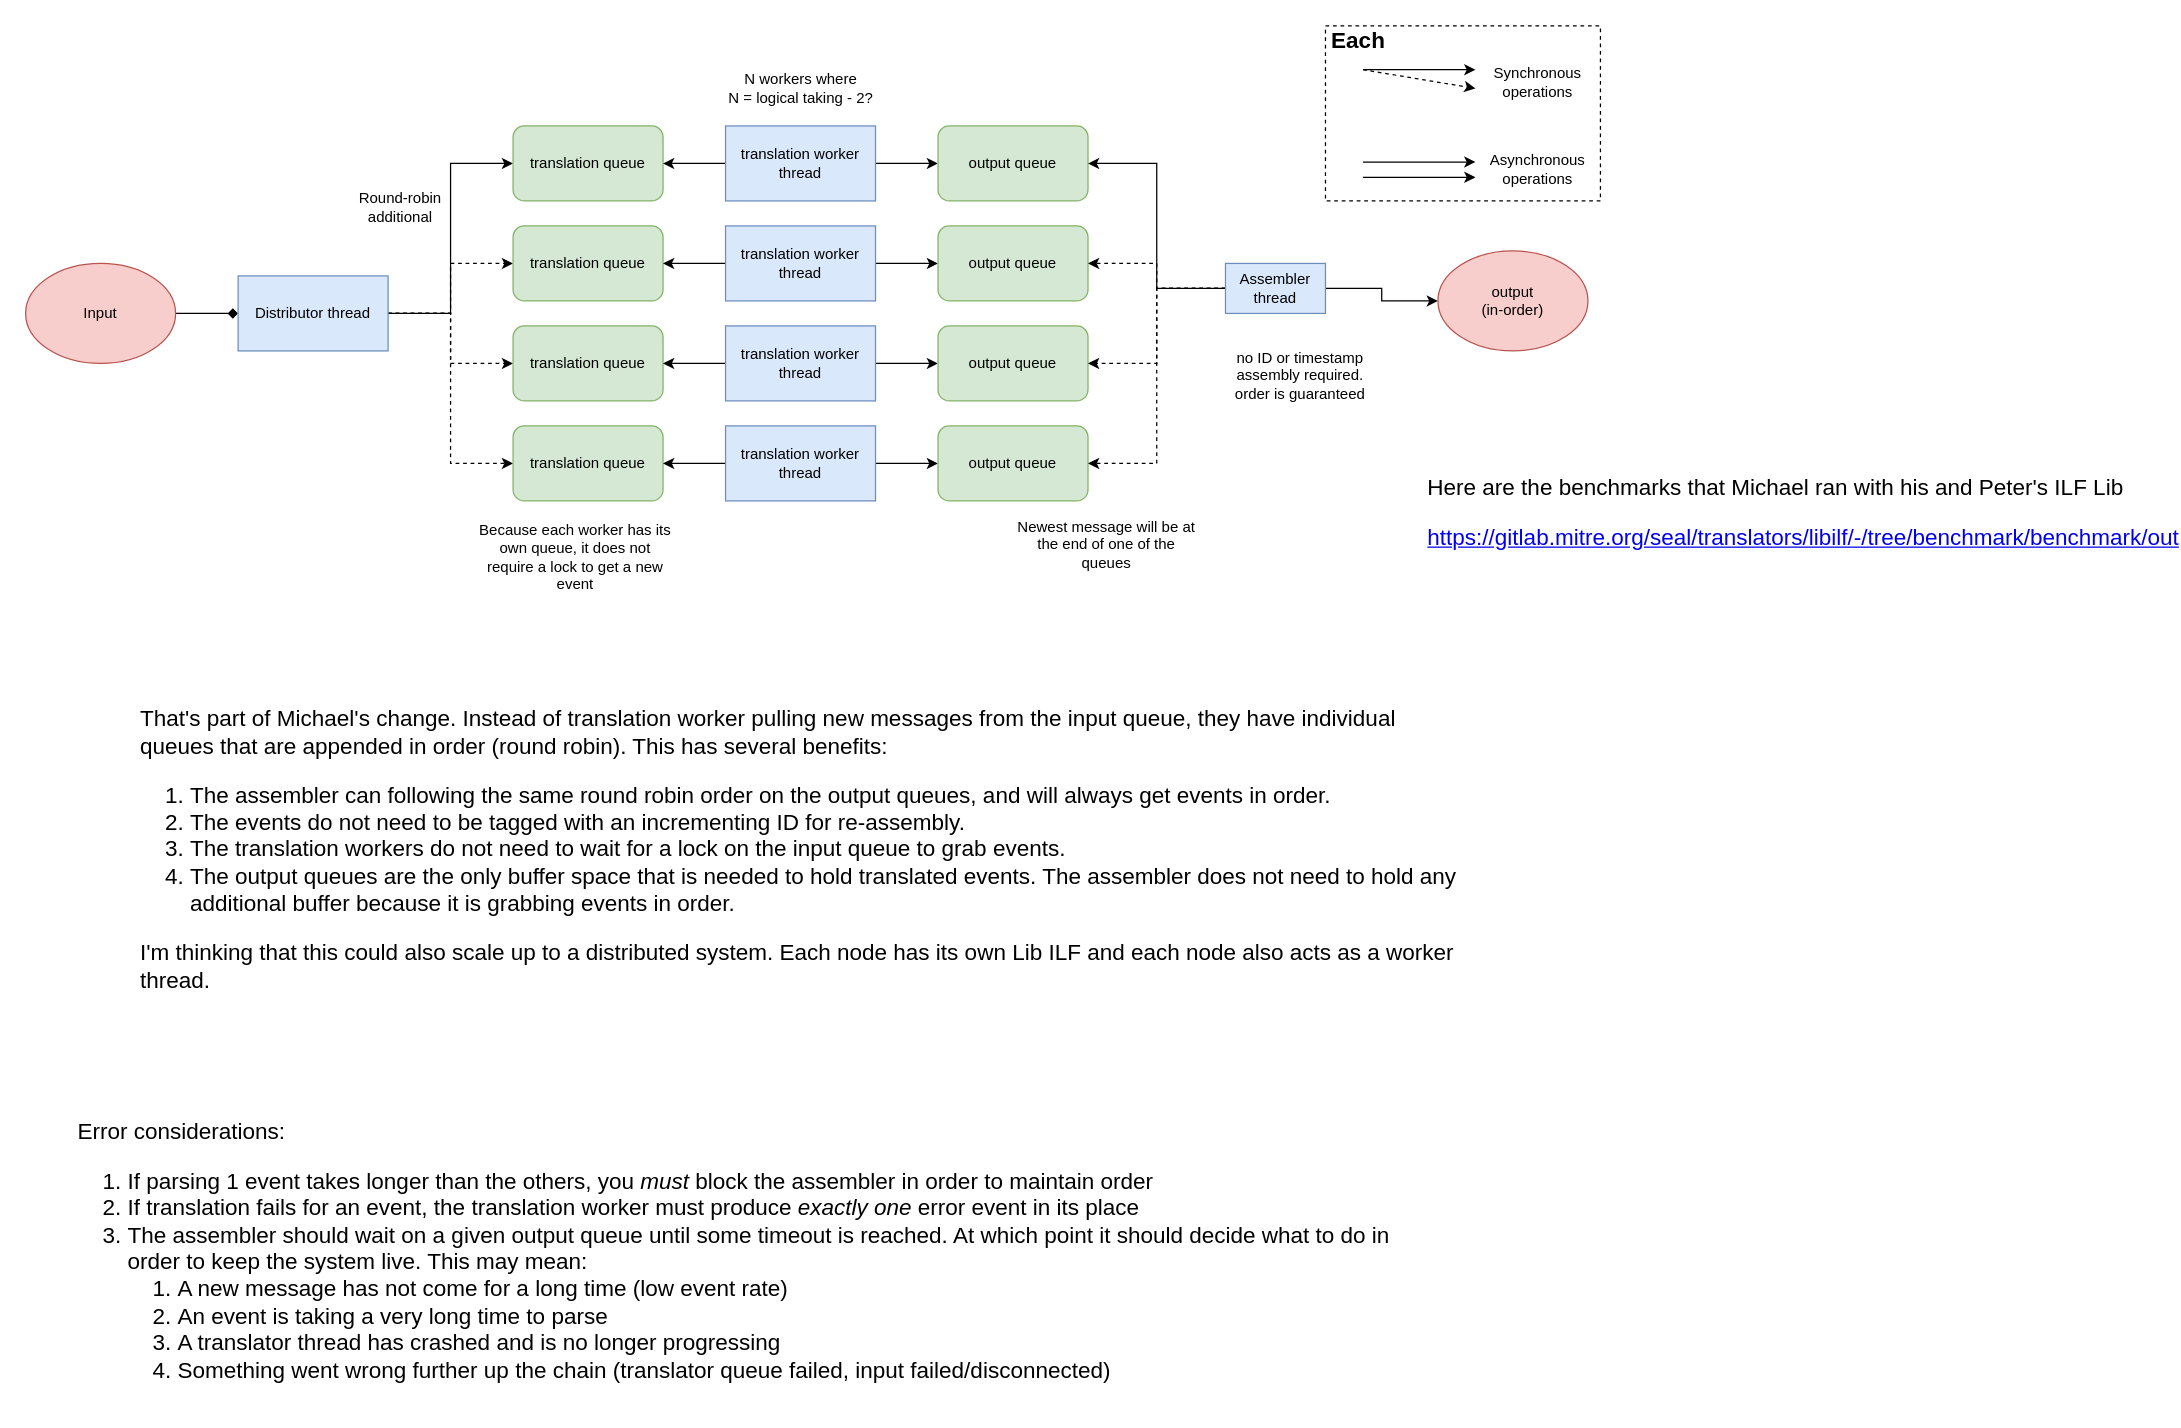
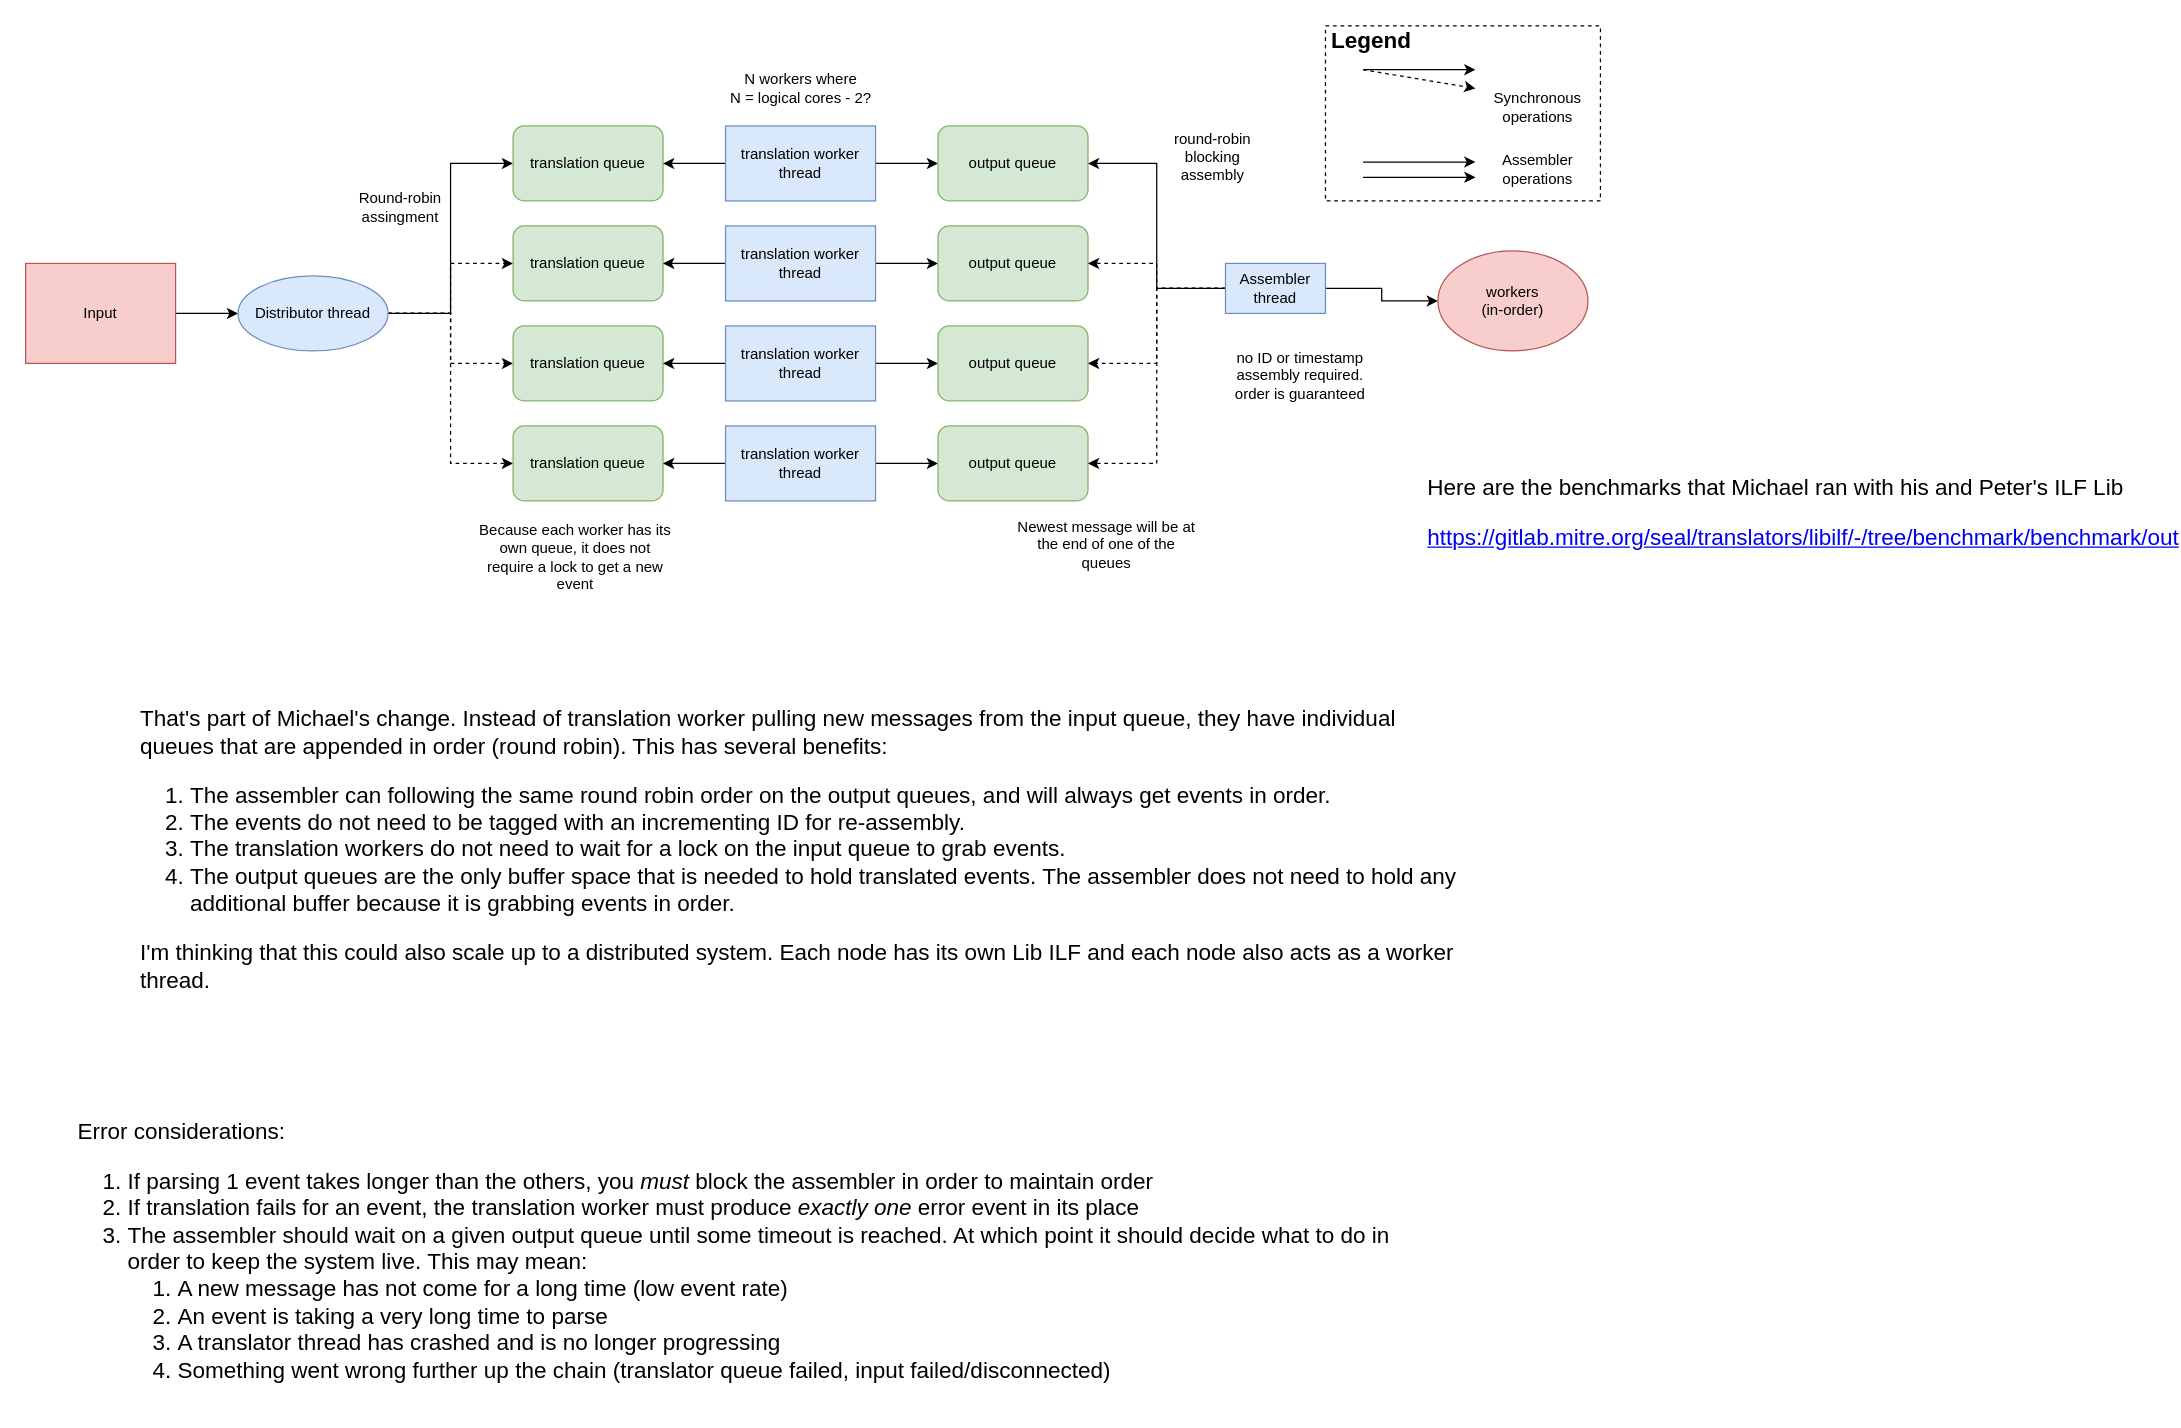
node "Each": label "Each" -> "Legend"
node "Synchronous operations": moved (1538, 82) -> (1538, 107)
node "N workers where N = logical taking - 2?": label "N workers where N = logical taking - 2?" -> "N workers where N = logical cores - 2?"
node "round-robin blocking assembly": added
node "Asynchronous operations": label "Asynchronous operations" -> "Assembler operations"
node "Round-robin additional": label "Round-robin additional" -> "Round-robin assingment"
node "output (in-order)": label "output (in-order)" -> "workers (in-order)"
node "Input": shape ellipse -> rectangle
edge "Input" -> "Distributor thread": arrowhead diamond -> classic
node "Distributor thread": shape rectangle -> ellipse
